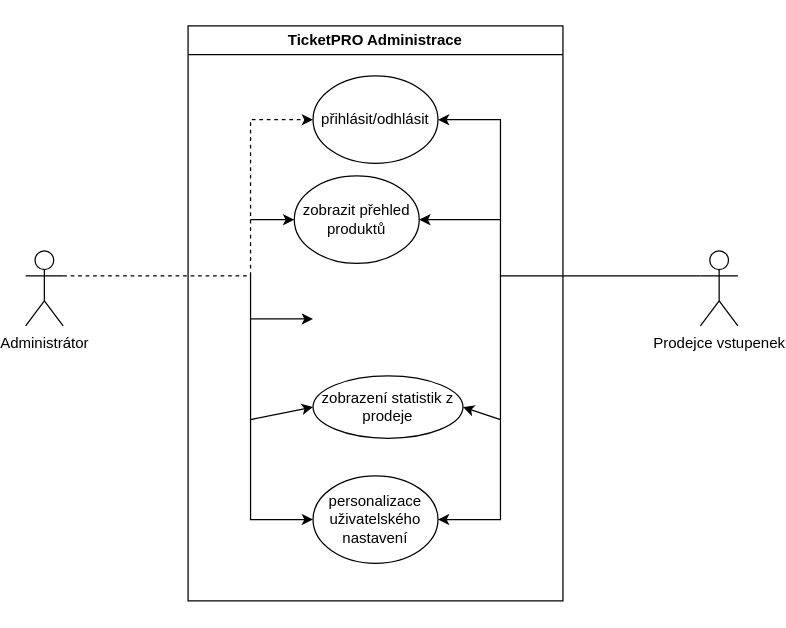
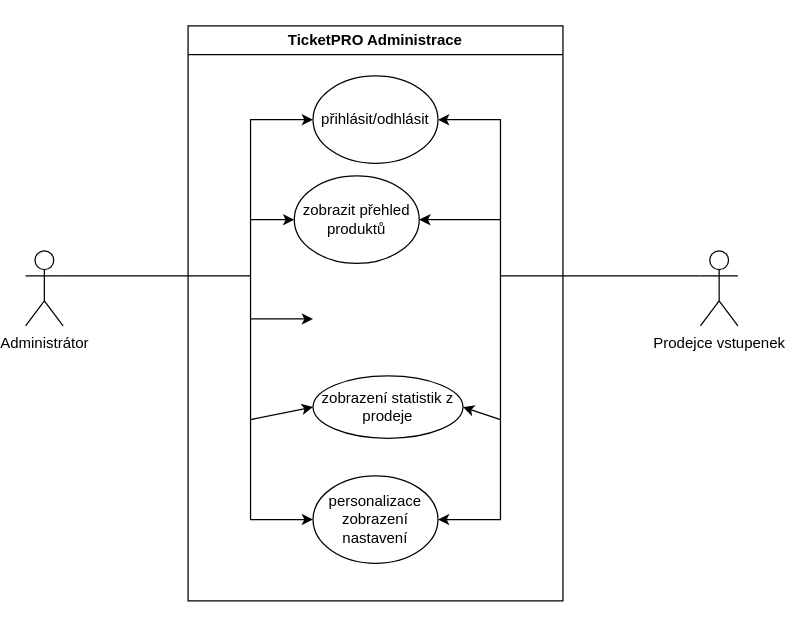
edge "Administrátor" -> "přihlásit/odhlásit": style dashed -> solid
node "personalizace uživatelského nastavení": label "personalizace uživatelského nastavení" -> "personalizace zobrazení nastavení"
